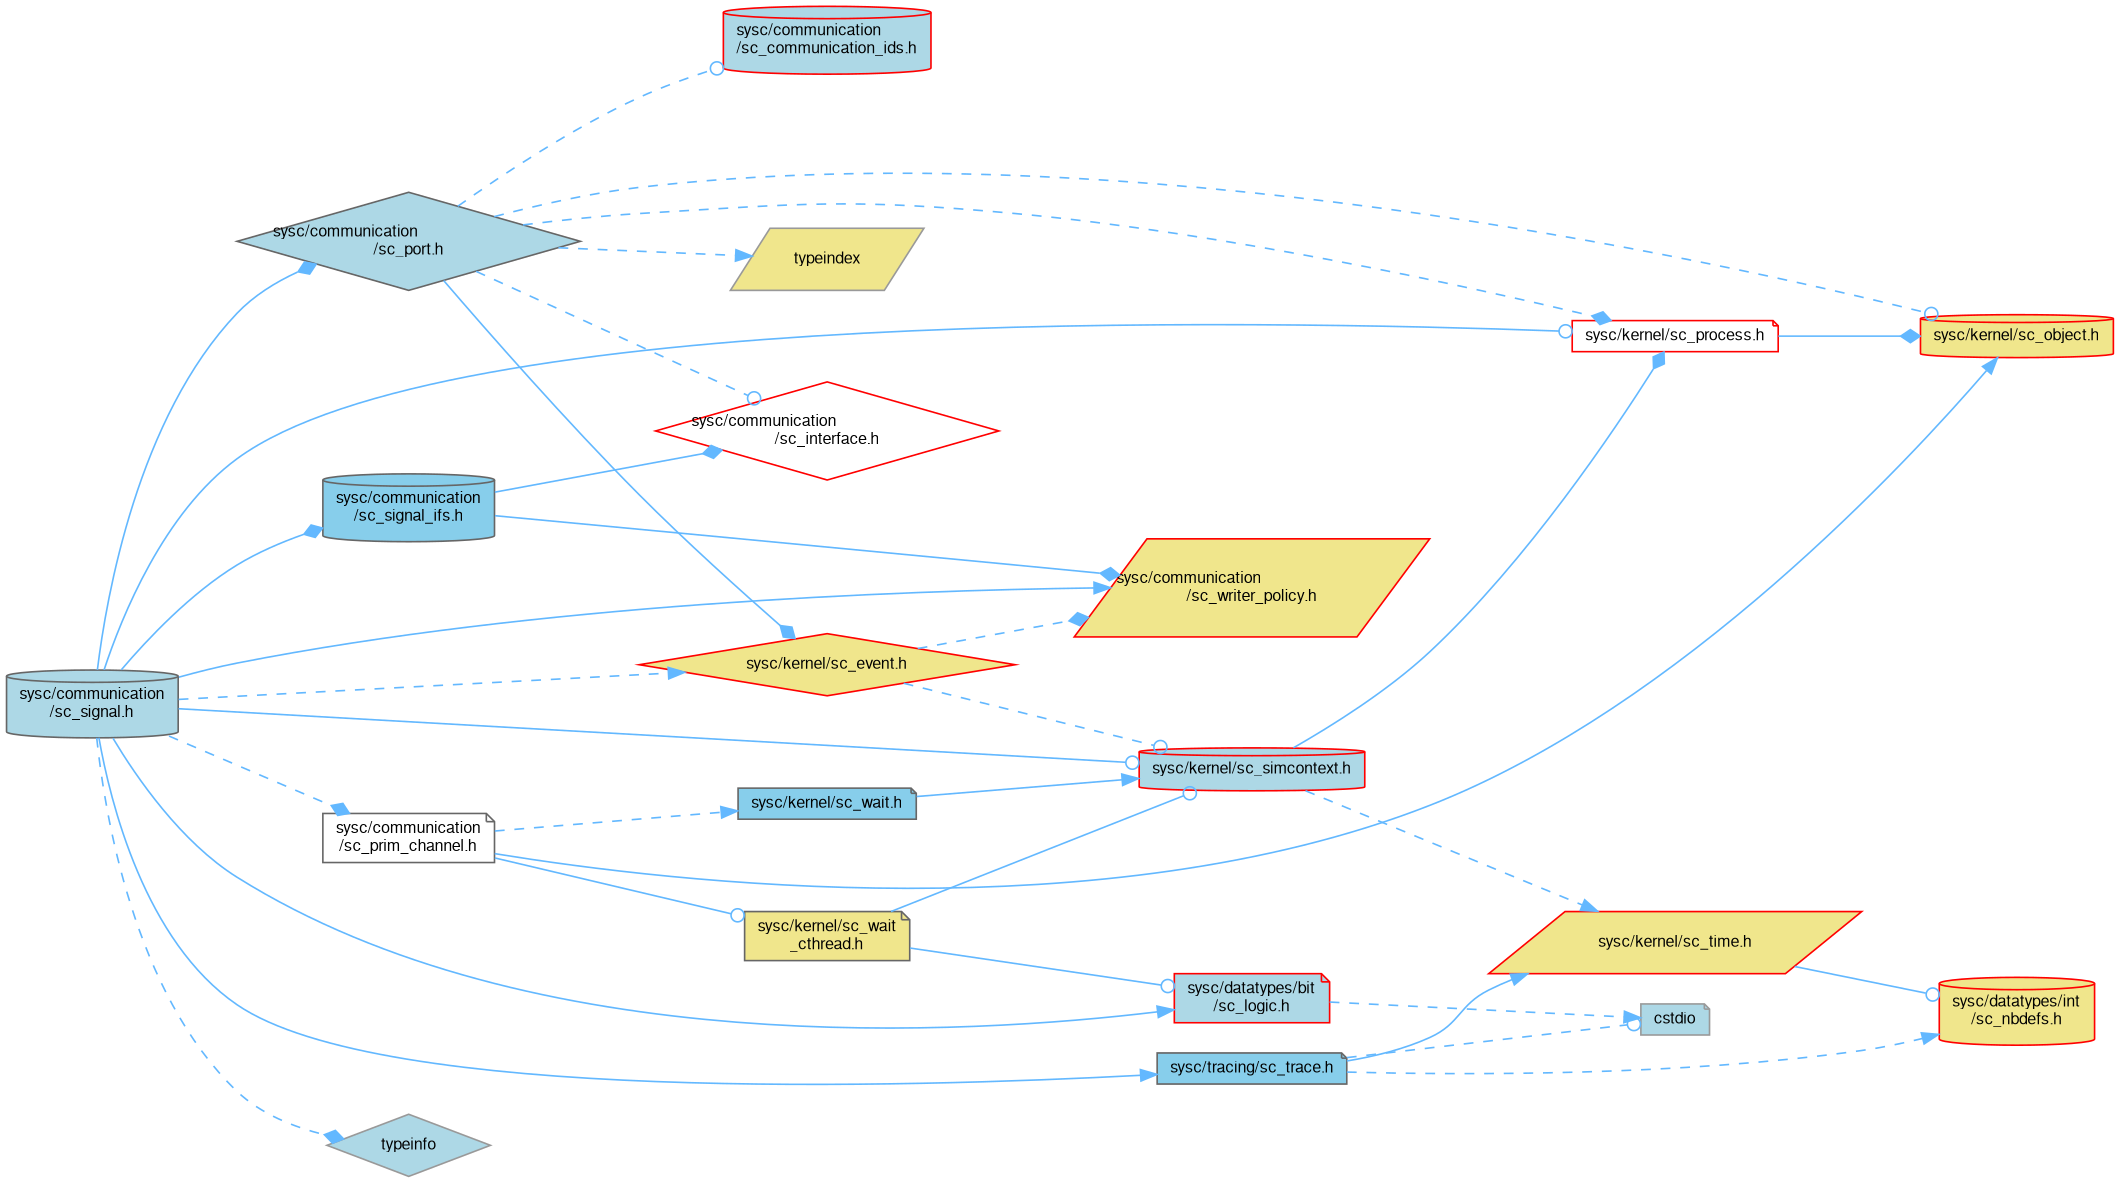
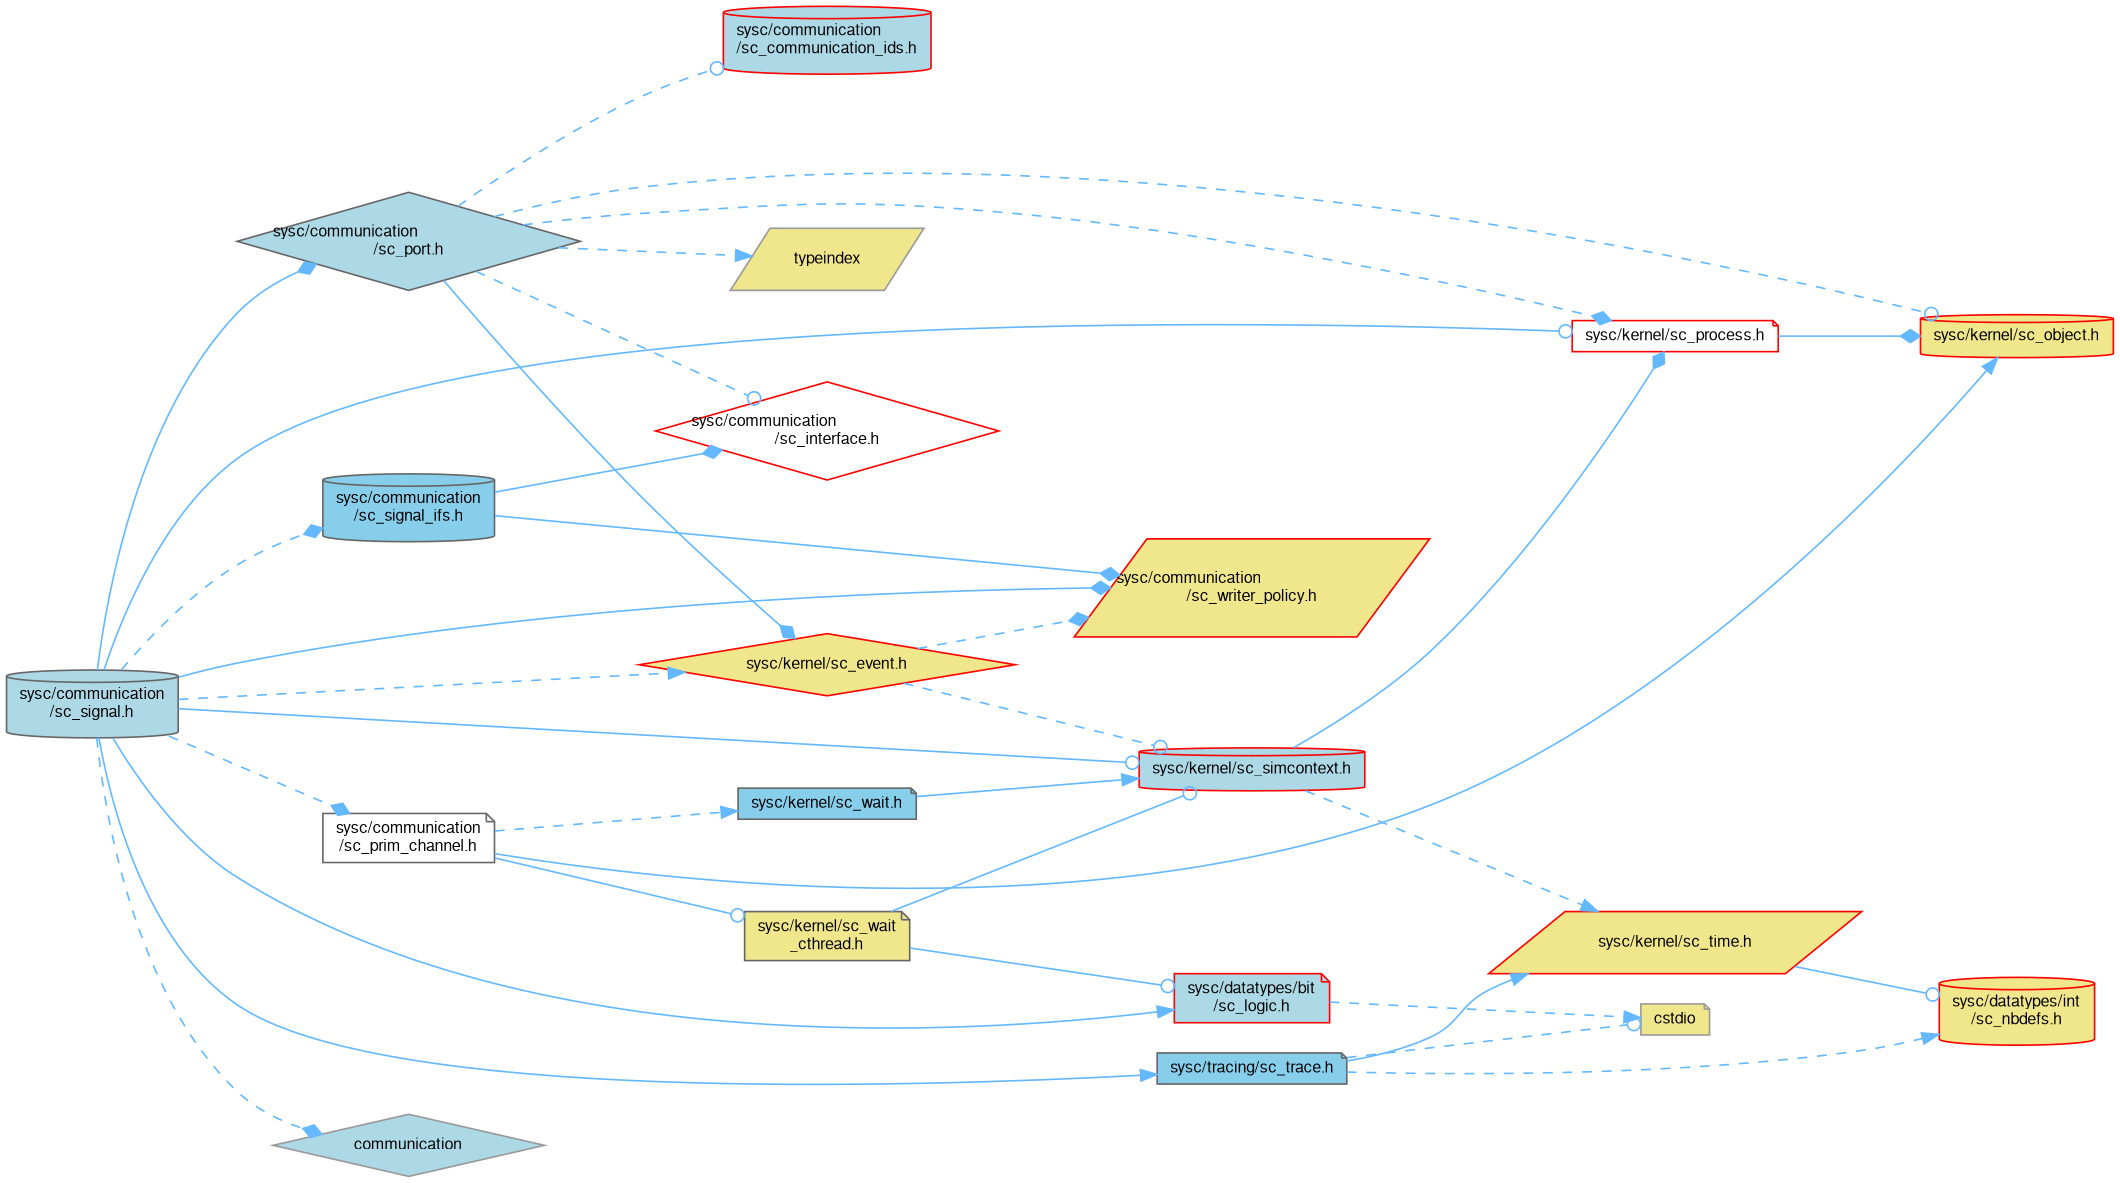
edge "sysc/communication /sc_signal.h" -> "sysc/communication /sc_signal_ifs.h": style solid -> dashed
edge "sysc/communication /sc_signal.h" -> "sysc/communication /sc_writer_policy.h": arrowhead normal -> diamond
node "cstdio": fillcolor lightblue -> khaki
node "typeinfo": label "typeinfo" -> "communication"
